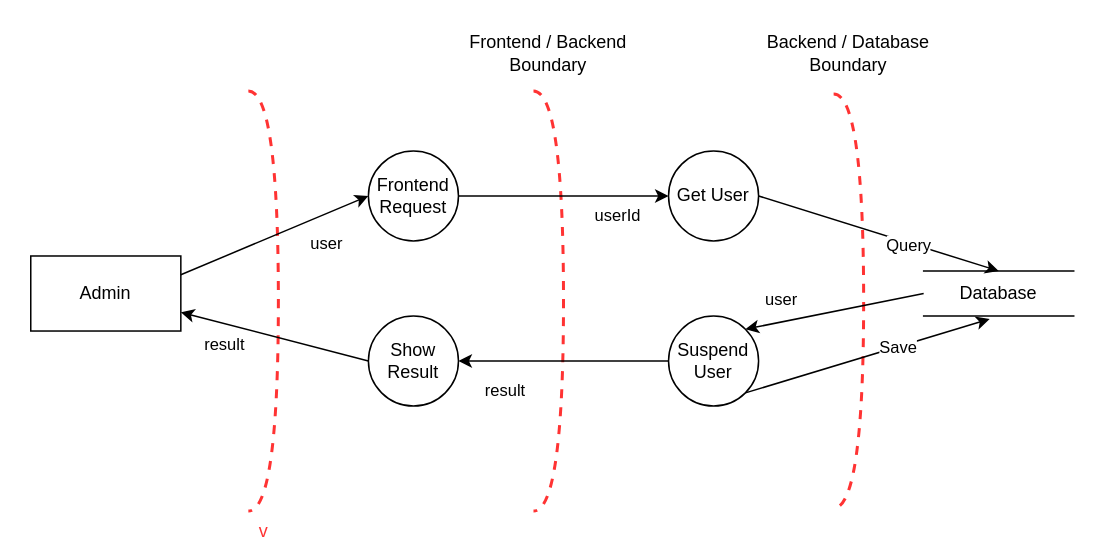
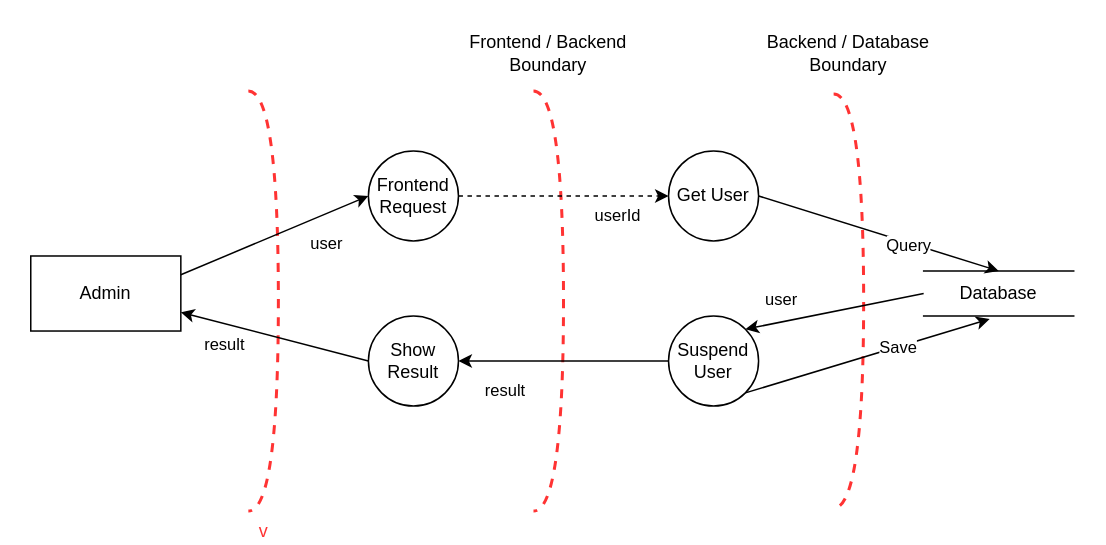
edge "Frontend Request" -> "Get User": style solid -> dashed
